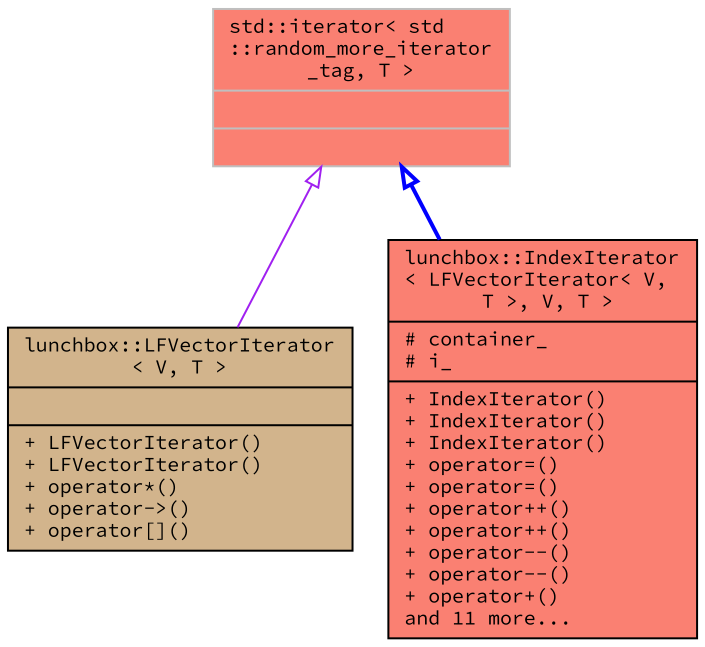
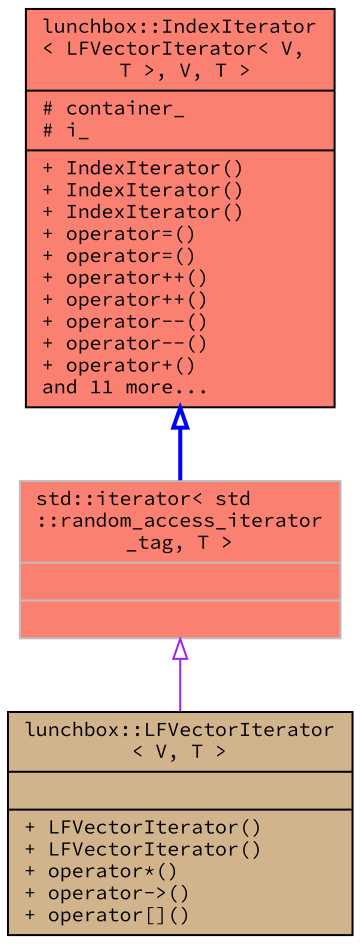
node "std::iterator< std": text "::random_more_iterator" -> "::random_access_iterator"
edge "lunchbox::IndexIterator" -> "std::iterator< std": reversed
